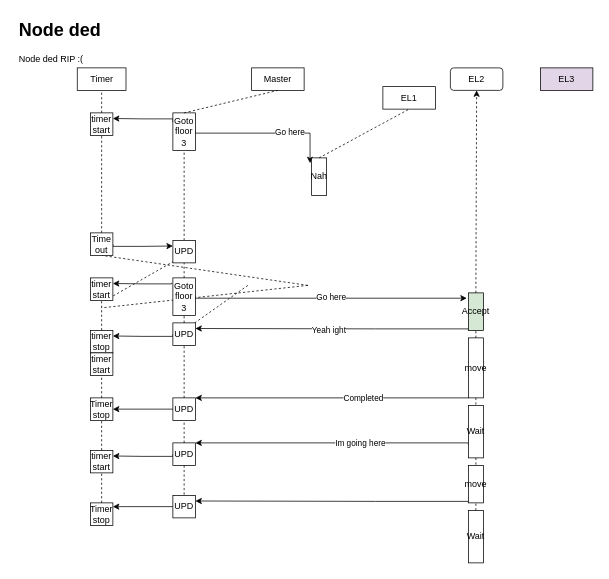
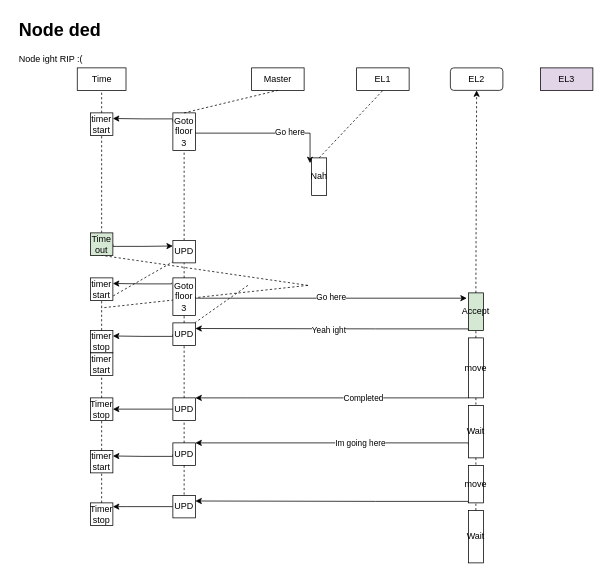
node "Node ded Node ded RIP :(": label "Node ded Node ded RIP :(" -> "Node ded Node ight RIP :("
node "Timer": label "Timer" -> "Time"
node "EL1": moved (409, 98) -> (383, 79)
node "Time out": fillcolor #ffffff -> #d5e8d4
